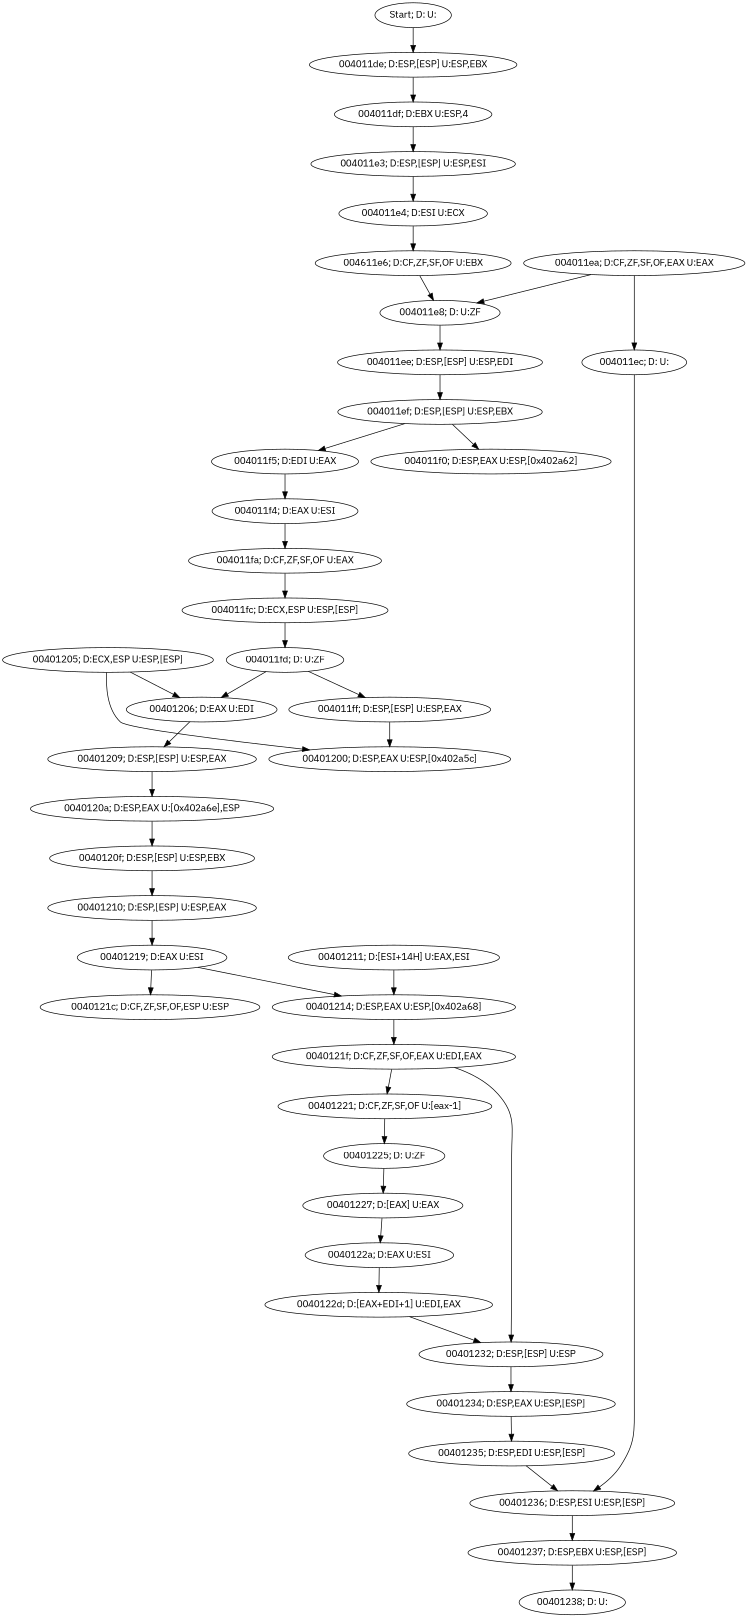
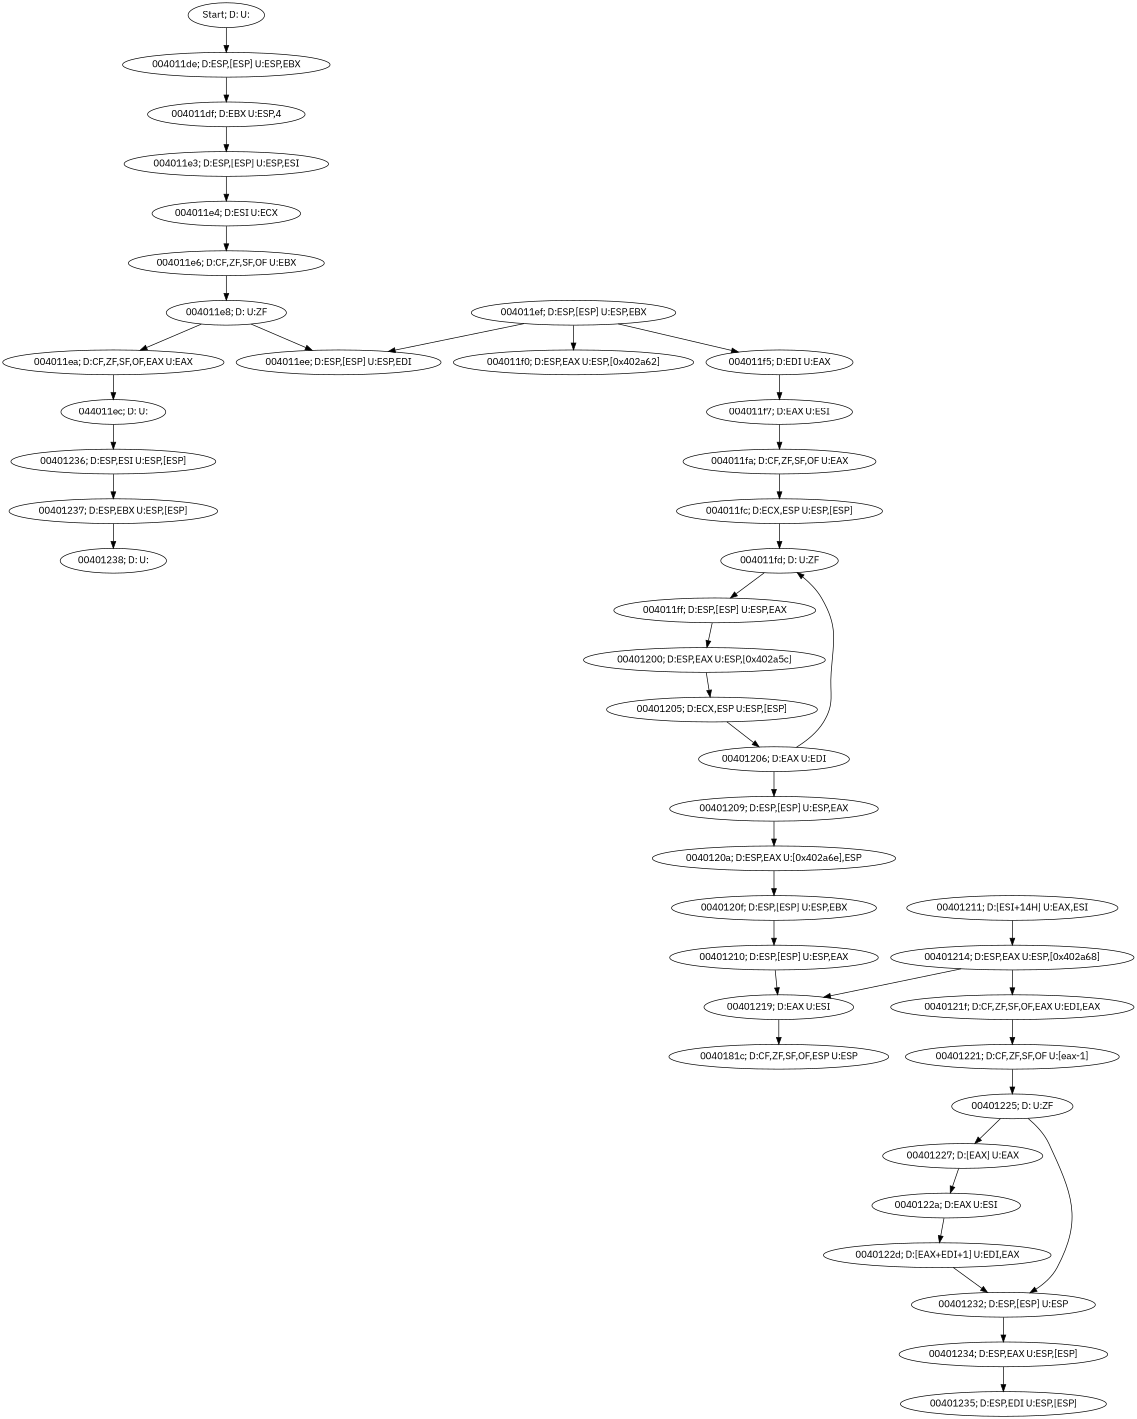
node "004611e6; D:CF,ZF,SF,OF U:EBX": label "004611e6; D:CF,ZF,SF,OF U:EBX" -> "004011e6; D:CF,ZF,SF,OF U:EBX"
edge "004011ea; D:CF,ZF,SF,OF,EAX U:EAX" -> "004011e8; D: U:ZF": reversed
node "004011ec; D: U:": label "004011ec; D: U:" -> "044011ec; D: U:"
edge "004011ee; D:ESP,[ESP] U:ESP,EDI" -> "004011ef; D:ESP,[ESP] U:ESP,EBX": reversed
node "004011f4; D:EAX U:ESI": label "004011f4; D:EAX U:ESI" -> "004011f7; D:EAX U:ESI"
edge "004011fd; D: U:ZF" -> "00401206; D:EAX U:EDI": reversed
edge "00401205; D:ECX,ESP U:ESP,[ESP]" -> "00401200; D:ESP,EAX U:ESP,[0x402a5c]": reversed
edge "00401219; D:EAX U:ESI" -> "00401214; D:ESP,EAX U:ESP,[0x402a68]": reversed
node "0040121c; D:CF,ZF,SF,OF,ESP U:ESP": label "0040121c; D:CF,ZF,SF,OF,ESP U:ESP" -> "0040181c; D:CF,ZF,SF,OF,ESP U:ESP"
edge "0040121f; D:CF,ZF,SF,OF,EAX U:EDI,EAX" -> "00401232; D:ESP,[ESP] U:ESP": now "00401225; D: U:ZF" -> "00401232; D:ESP,[ESP] U:ESP"
edge "00401235; D:ESP,EDI U:ESP,[ESP]" -> "00401236; D:ESP,ESI U:ESP,[ESP]": removed
